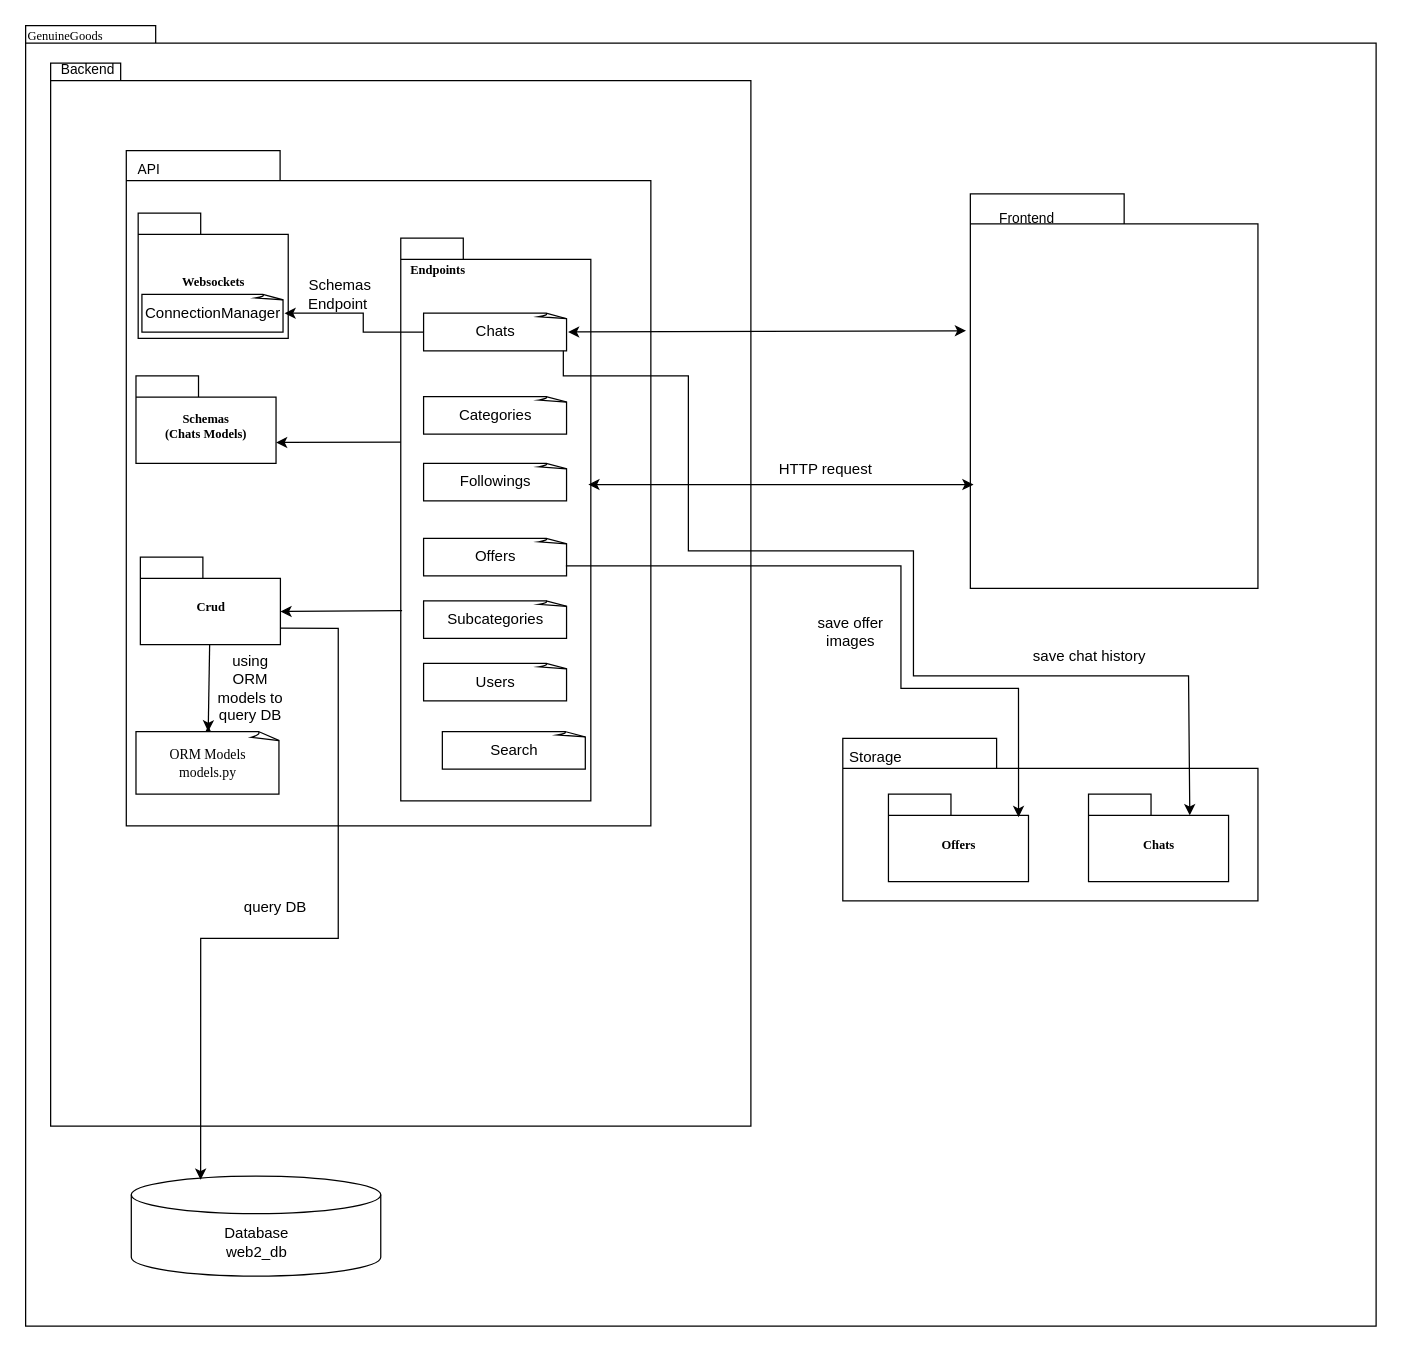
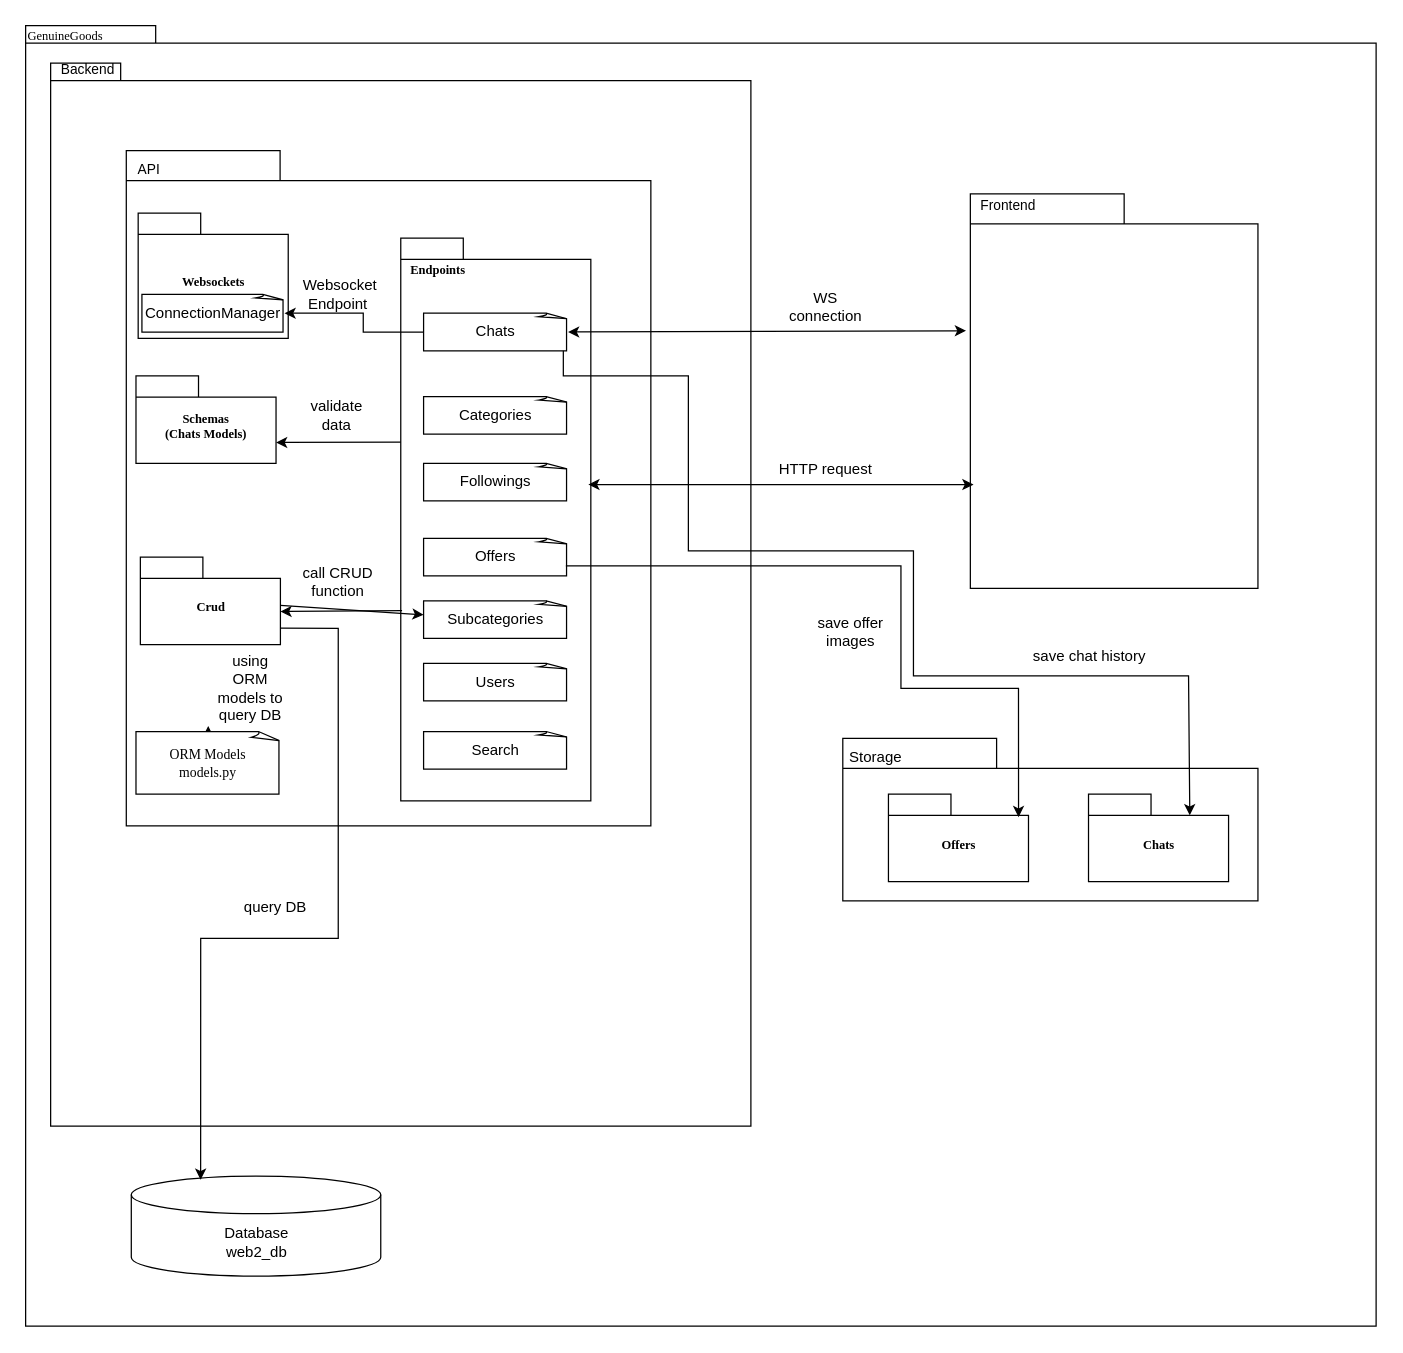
node "Frontend": moved (1026, 219) -> (1008, 206)
node "Schemas Endpoint": label "Schemas Endpoint" -> "Websocket Endpoint"
node "WS connection": added
node "validate data": added
node "call CRUD function": added
edge "Crud" -> "ORM Models models.py": now "Crud" -> "Subcategories"
node "Search": moved (514, 750) -> (496, 750)
